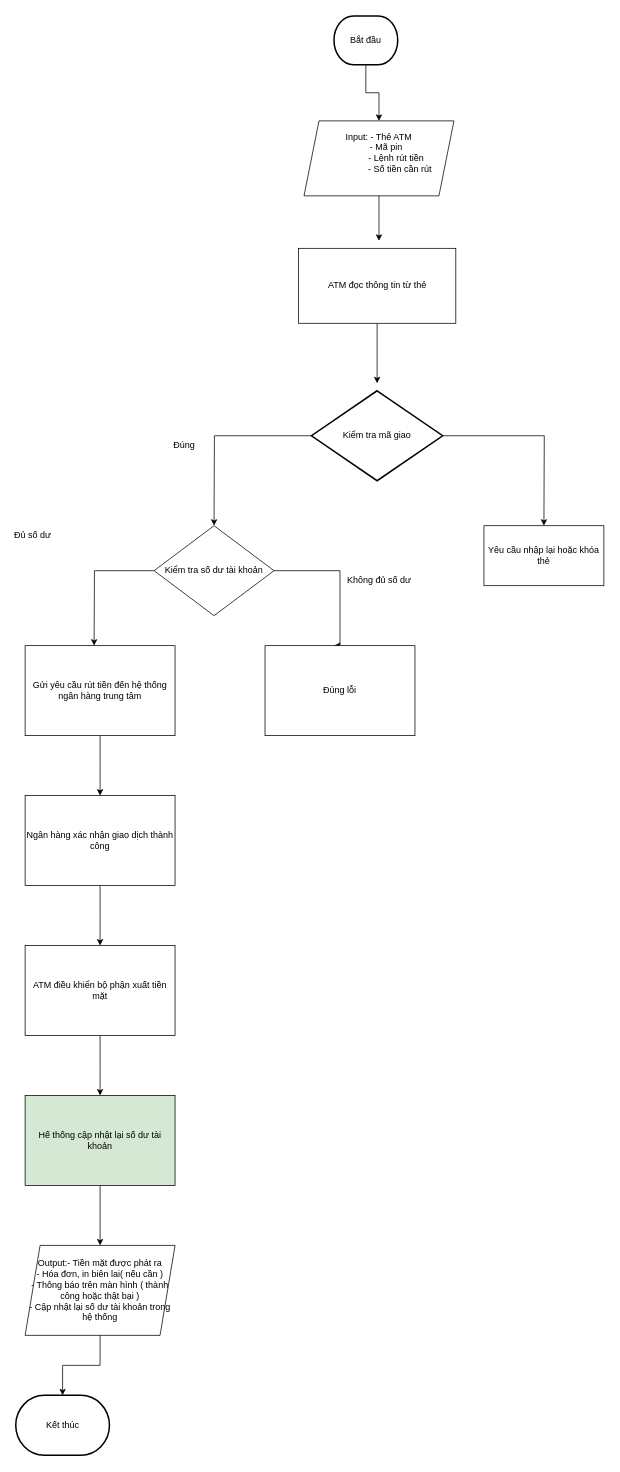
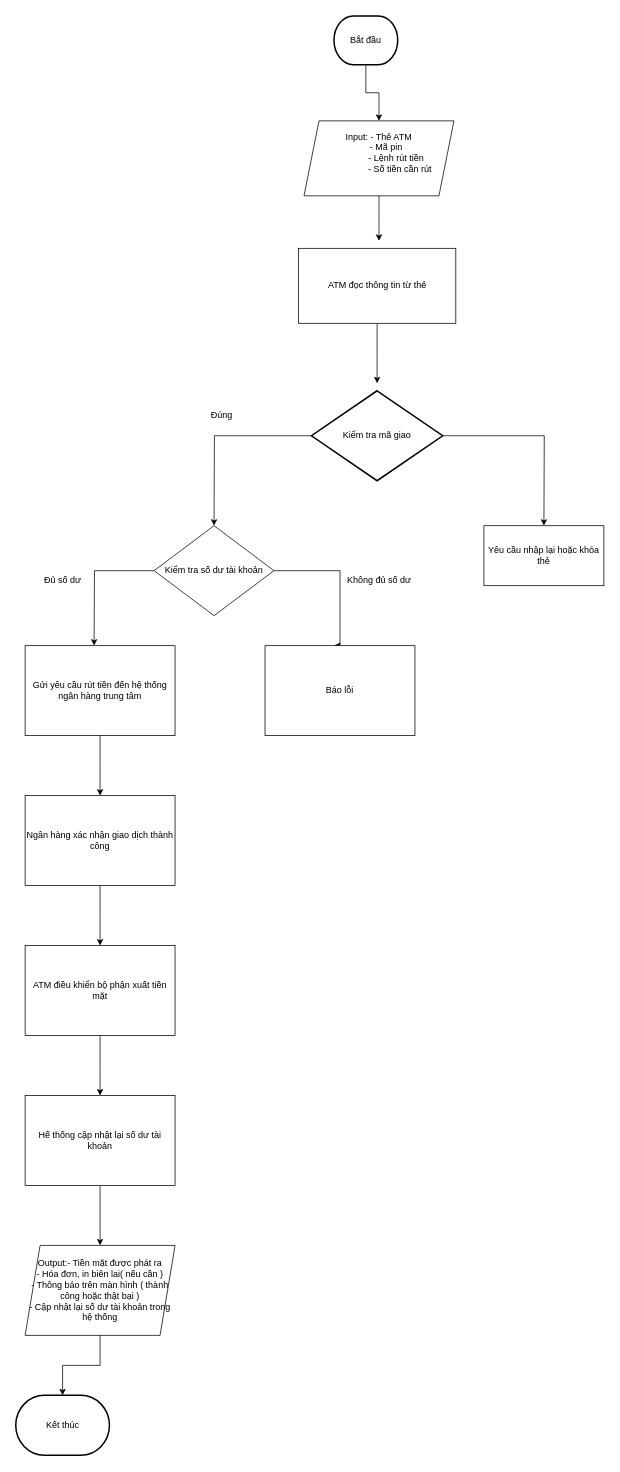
node "Đúng": moved (184, 445) -> (222, 415)
node "Đủ số dư": moved (33, 535) -> (63, 580)
node "Đúng lỗi": label "Đúng lỗi" -> "Báo lỗi"
node "Hế thống cập nhật lại số dư tài khoản": fillcolor #d5e8d4 -> #ffffff
